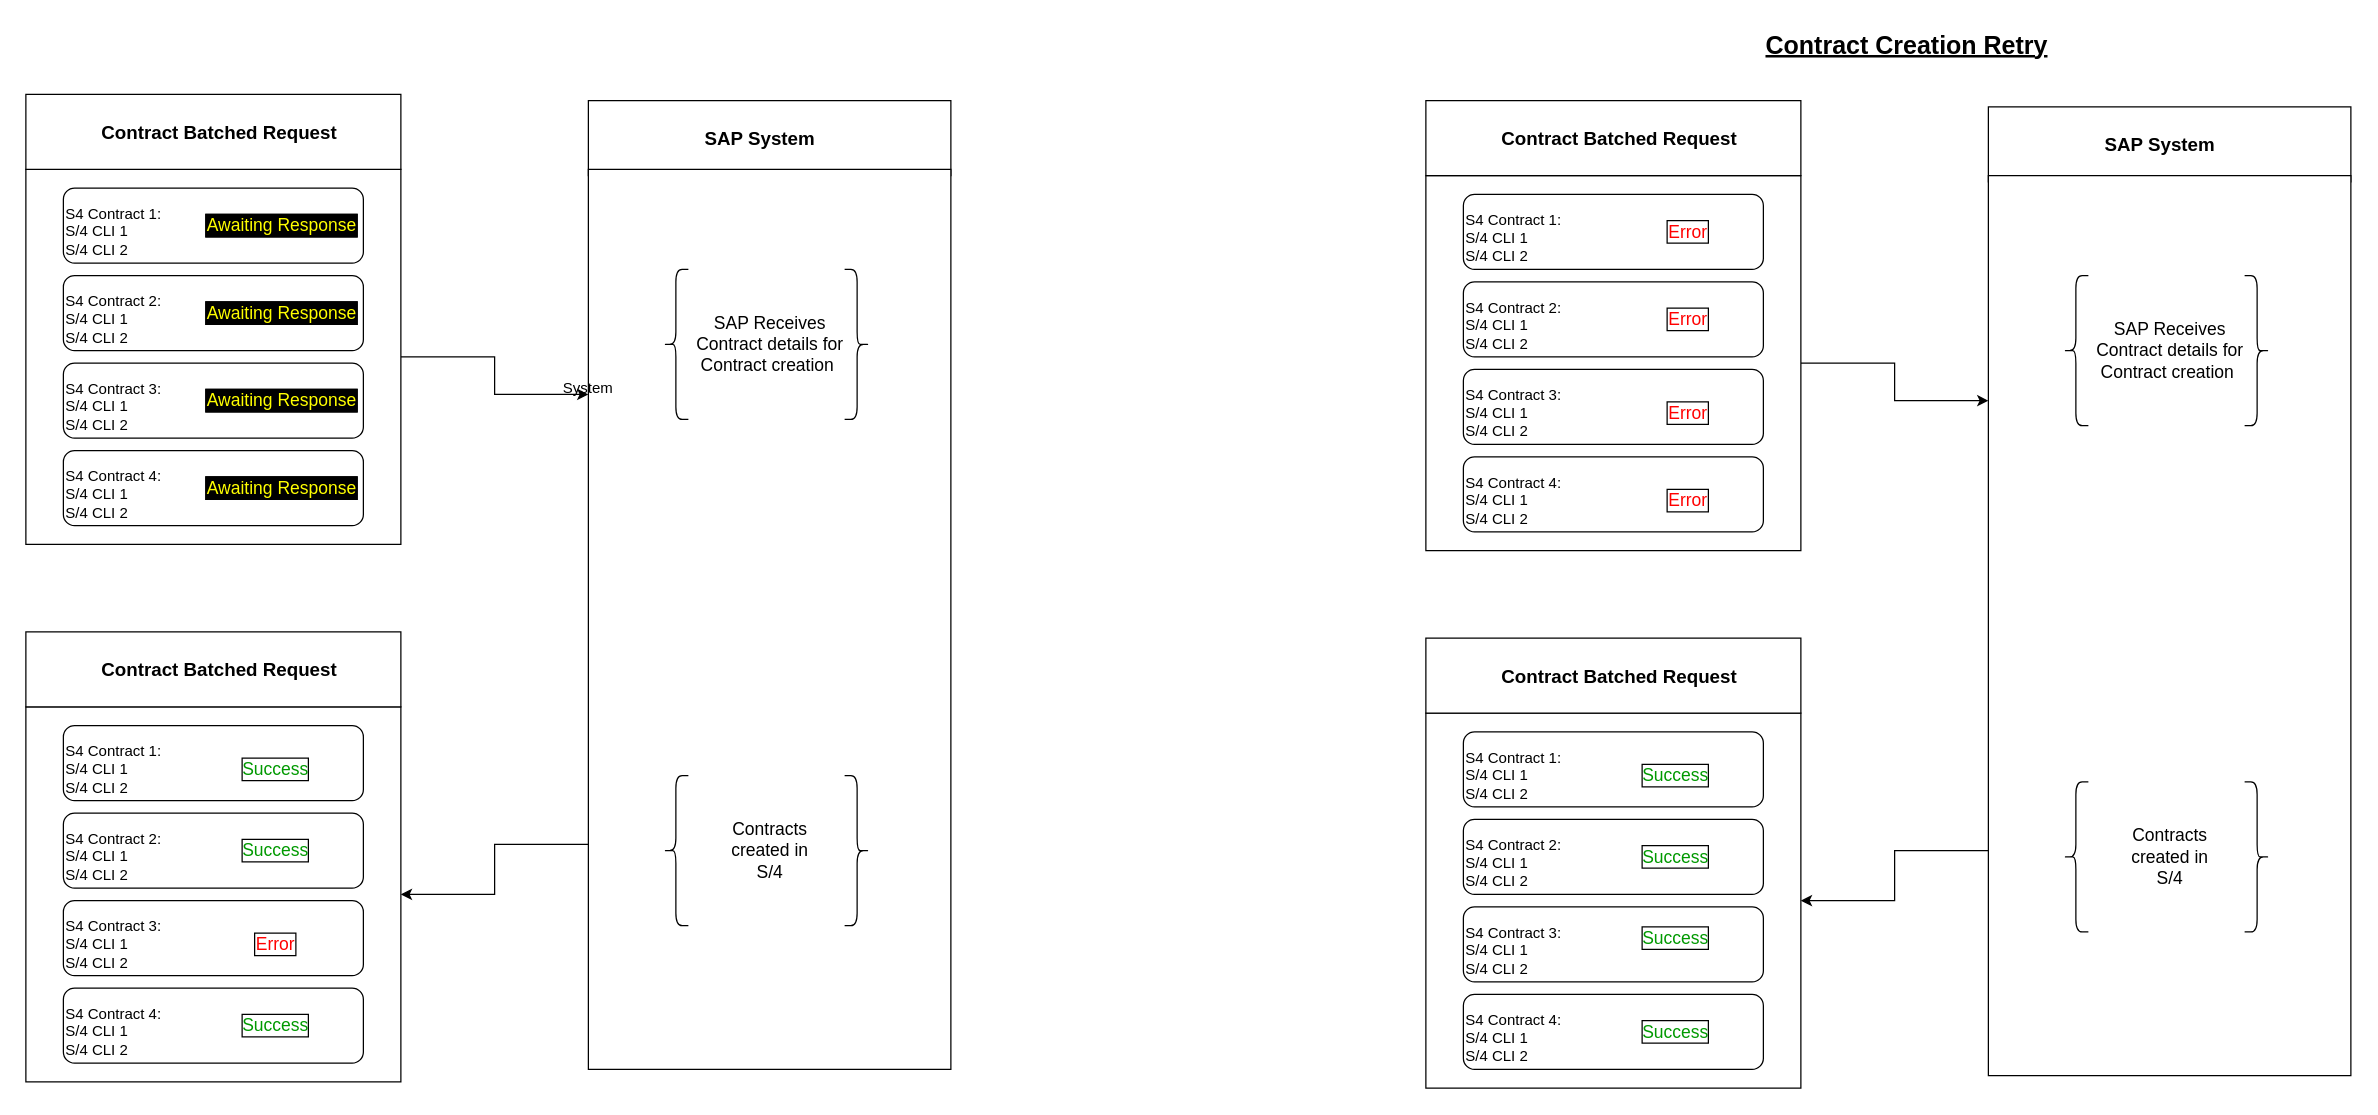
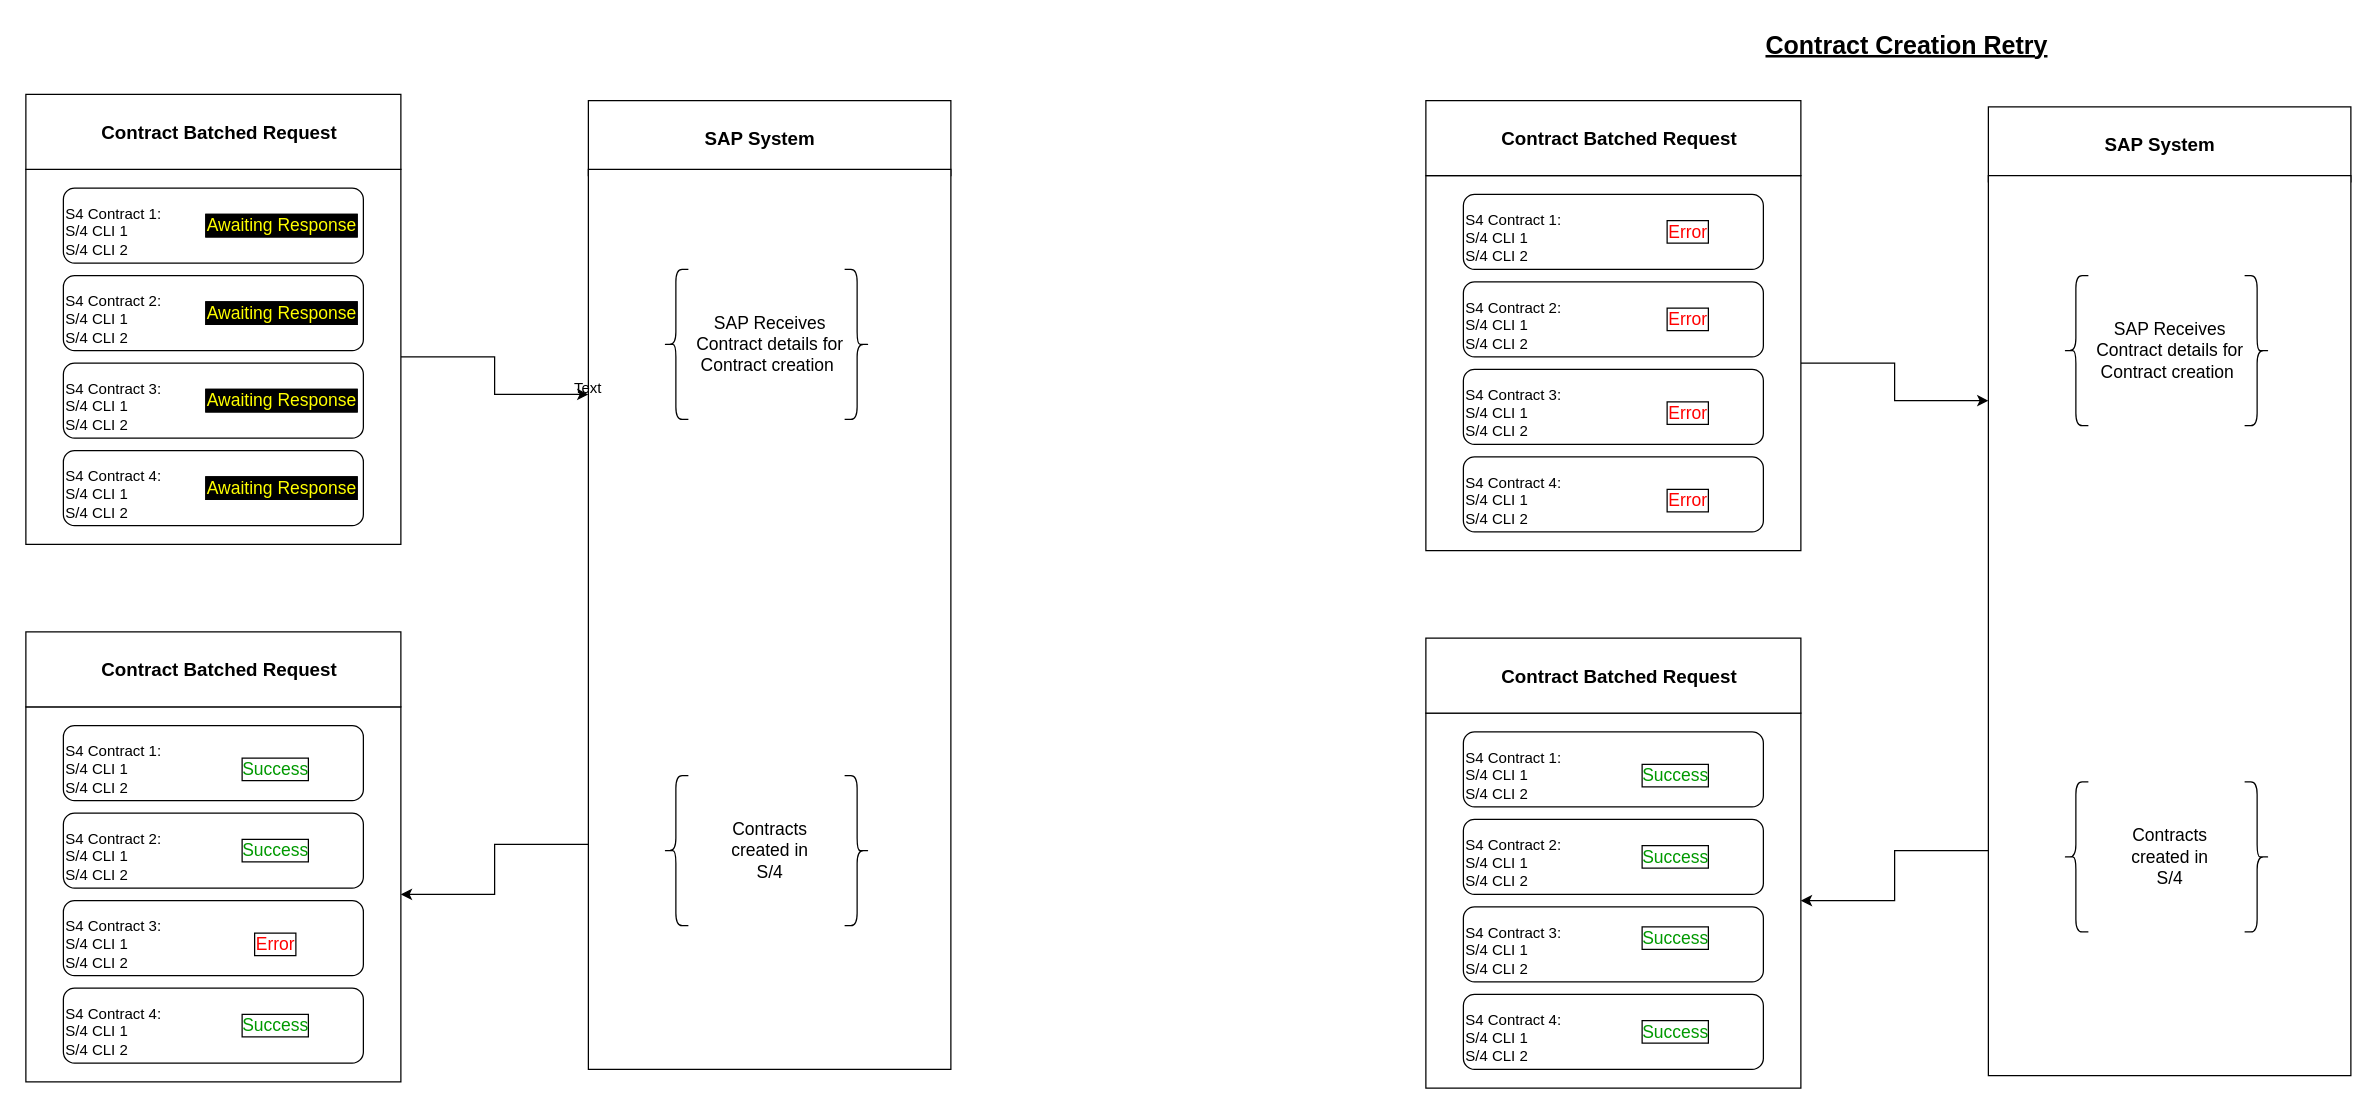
node "System": label "System" -> "Text"
